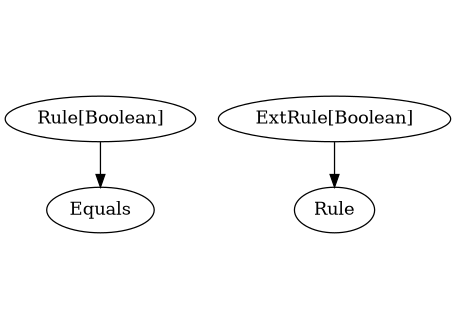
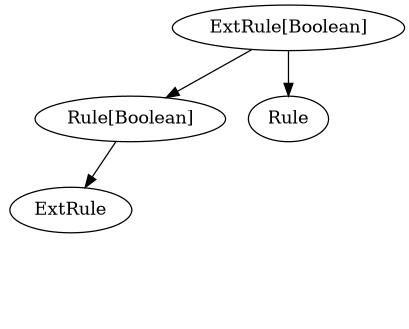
edge "ExtRule[Boolean]" -> "Rule[Boolean]": added
node "Equals": label "Equals" -> "ExtRule"
